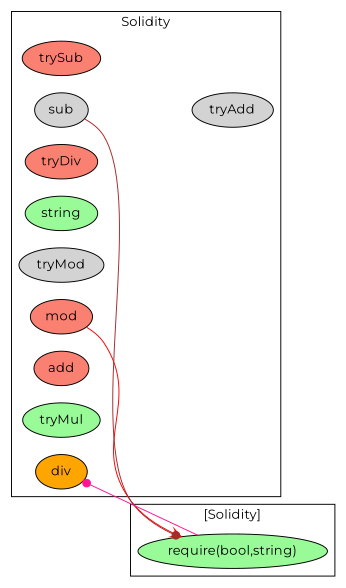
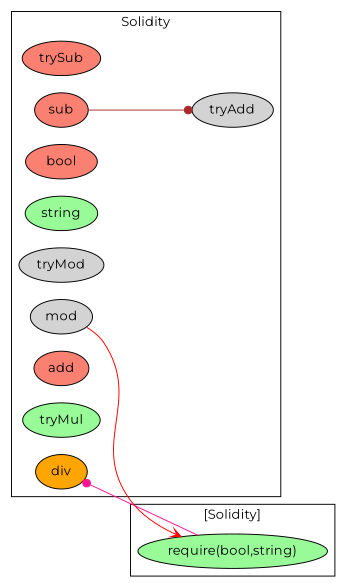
node "sub": fillcolor lightgrey -> salmon
node "tryDiv": label "tryDiv" -> "bool"
node "mod": fillcolor salmon -> lightgrey
edge "sub" -> "require(bool,string)": now "sub" -> "tryAdd"
